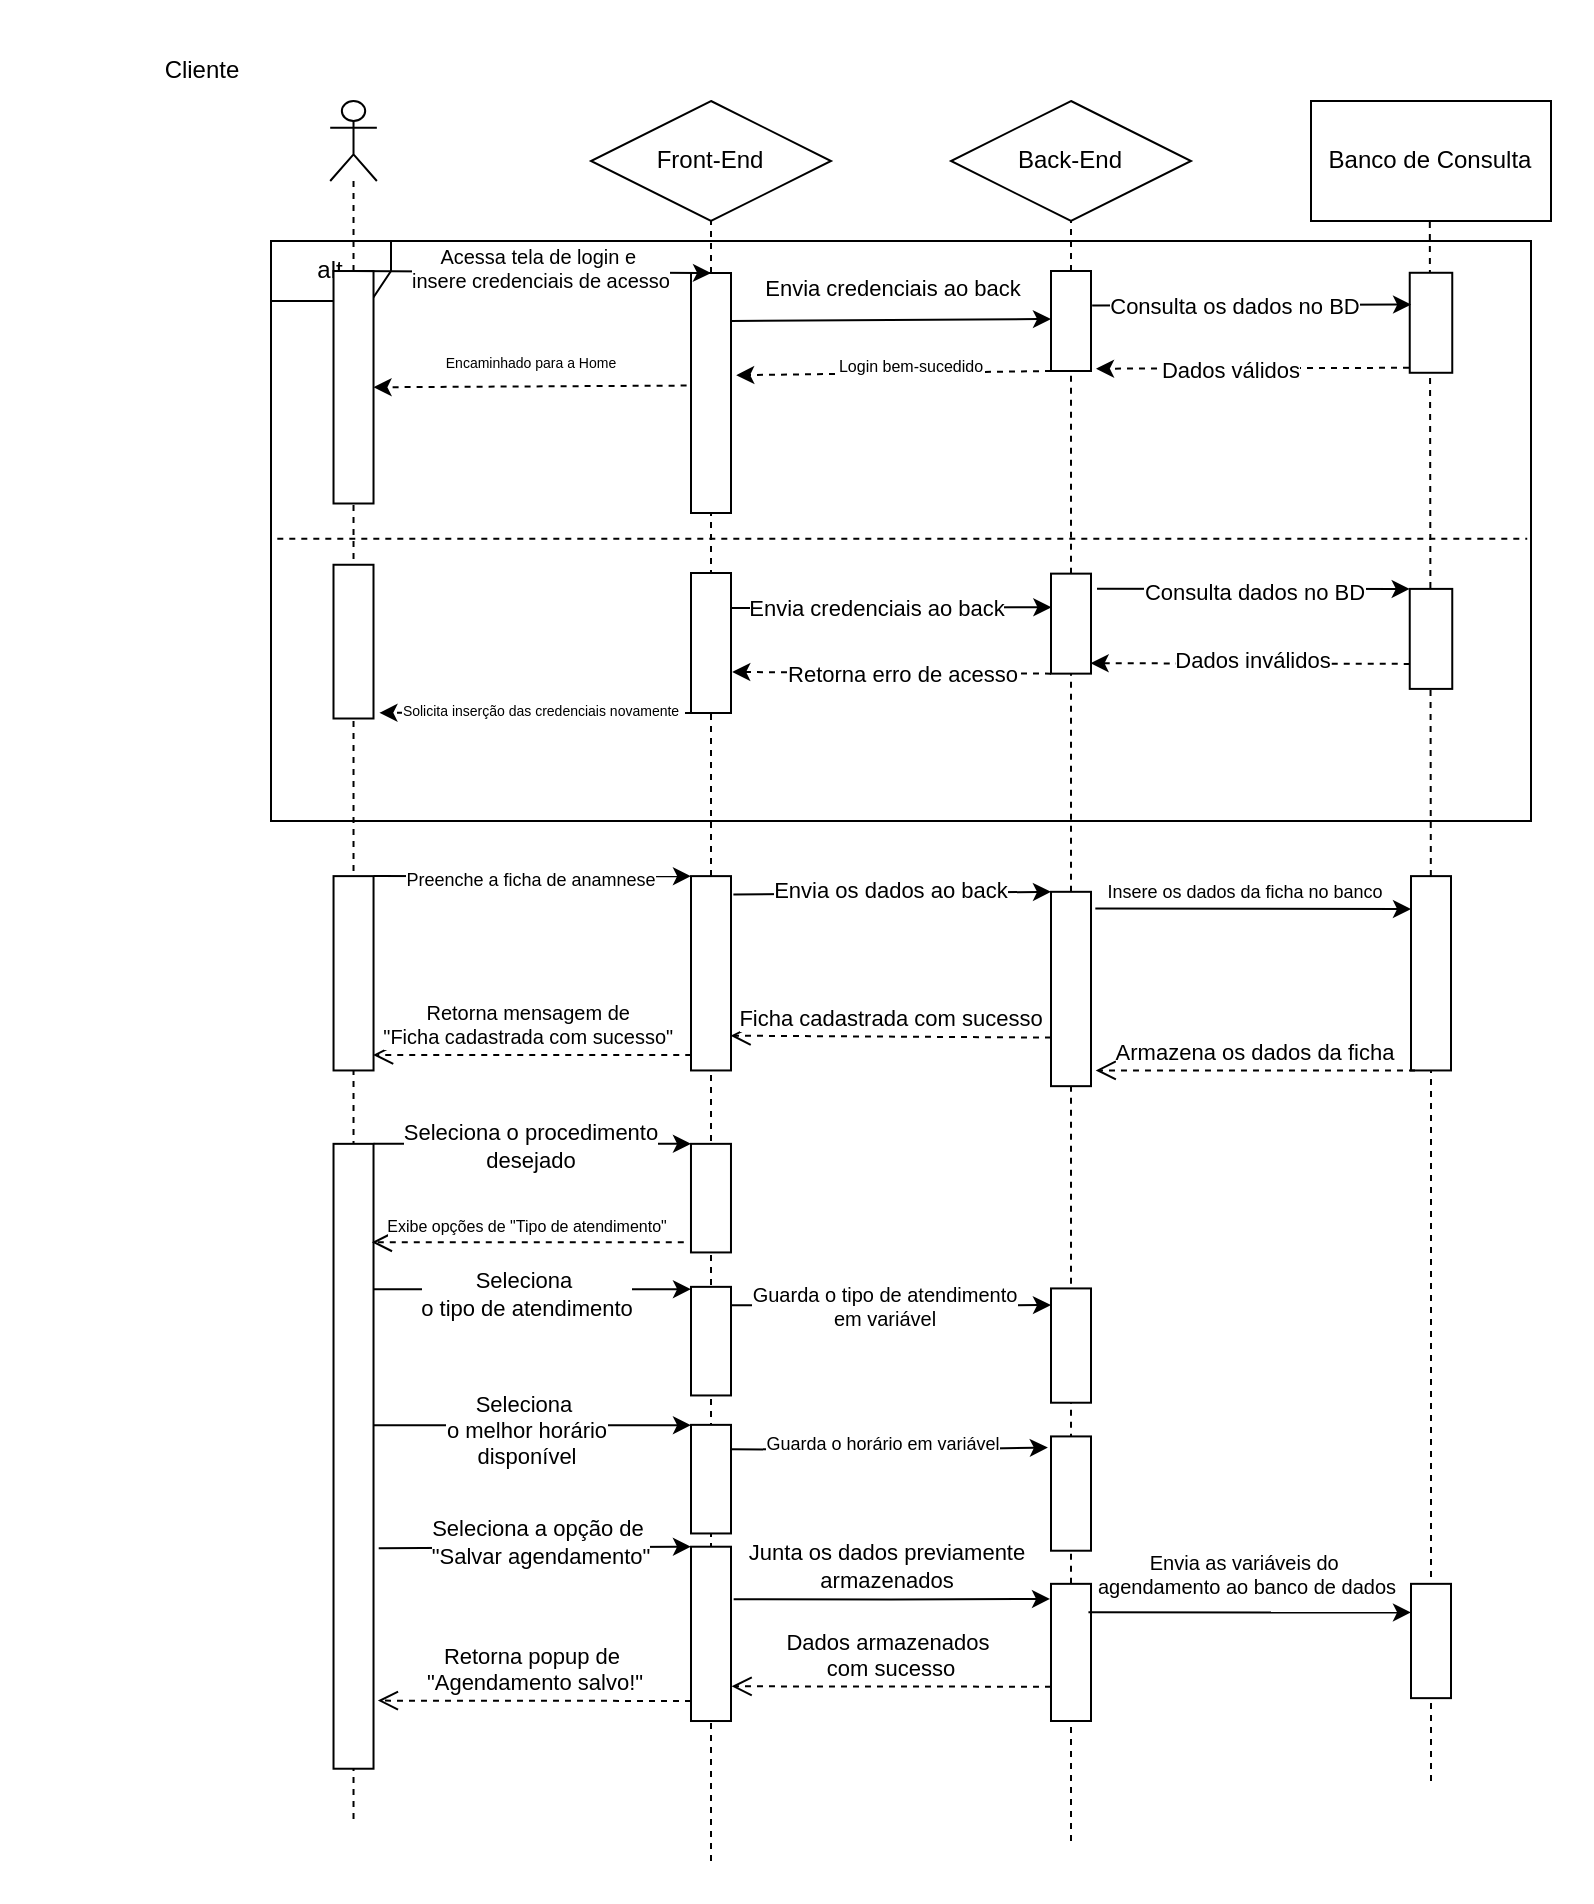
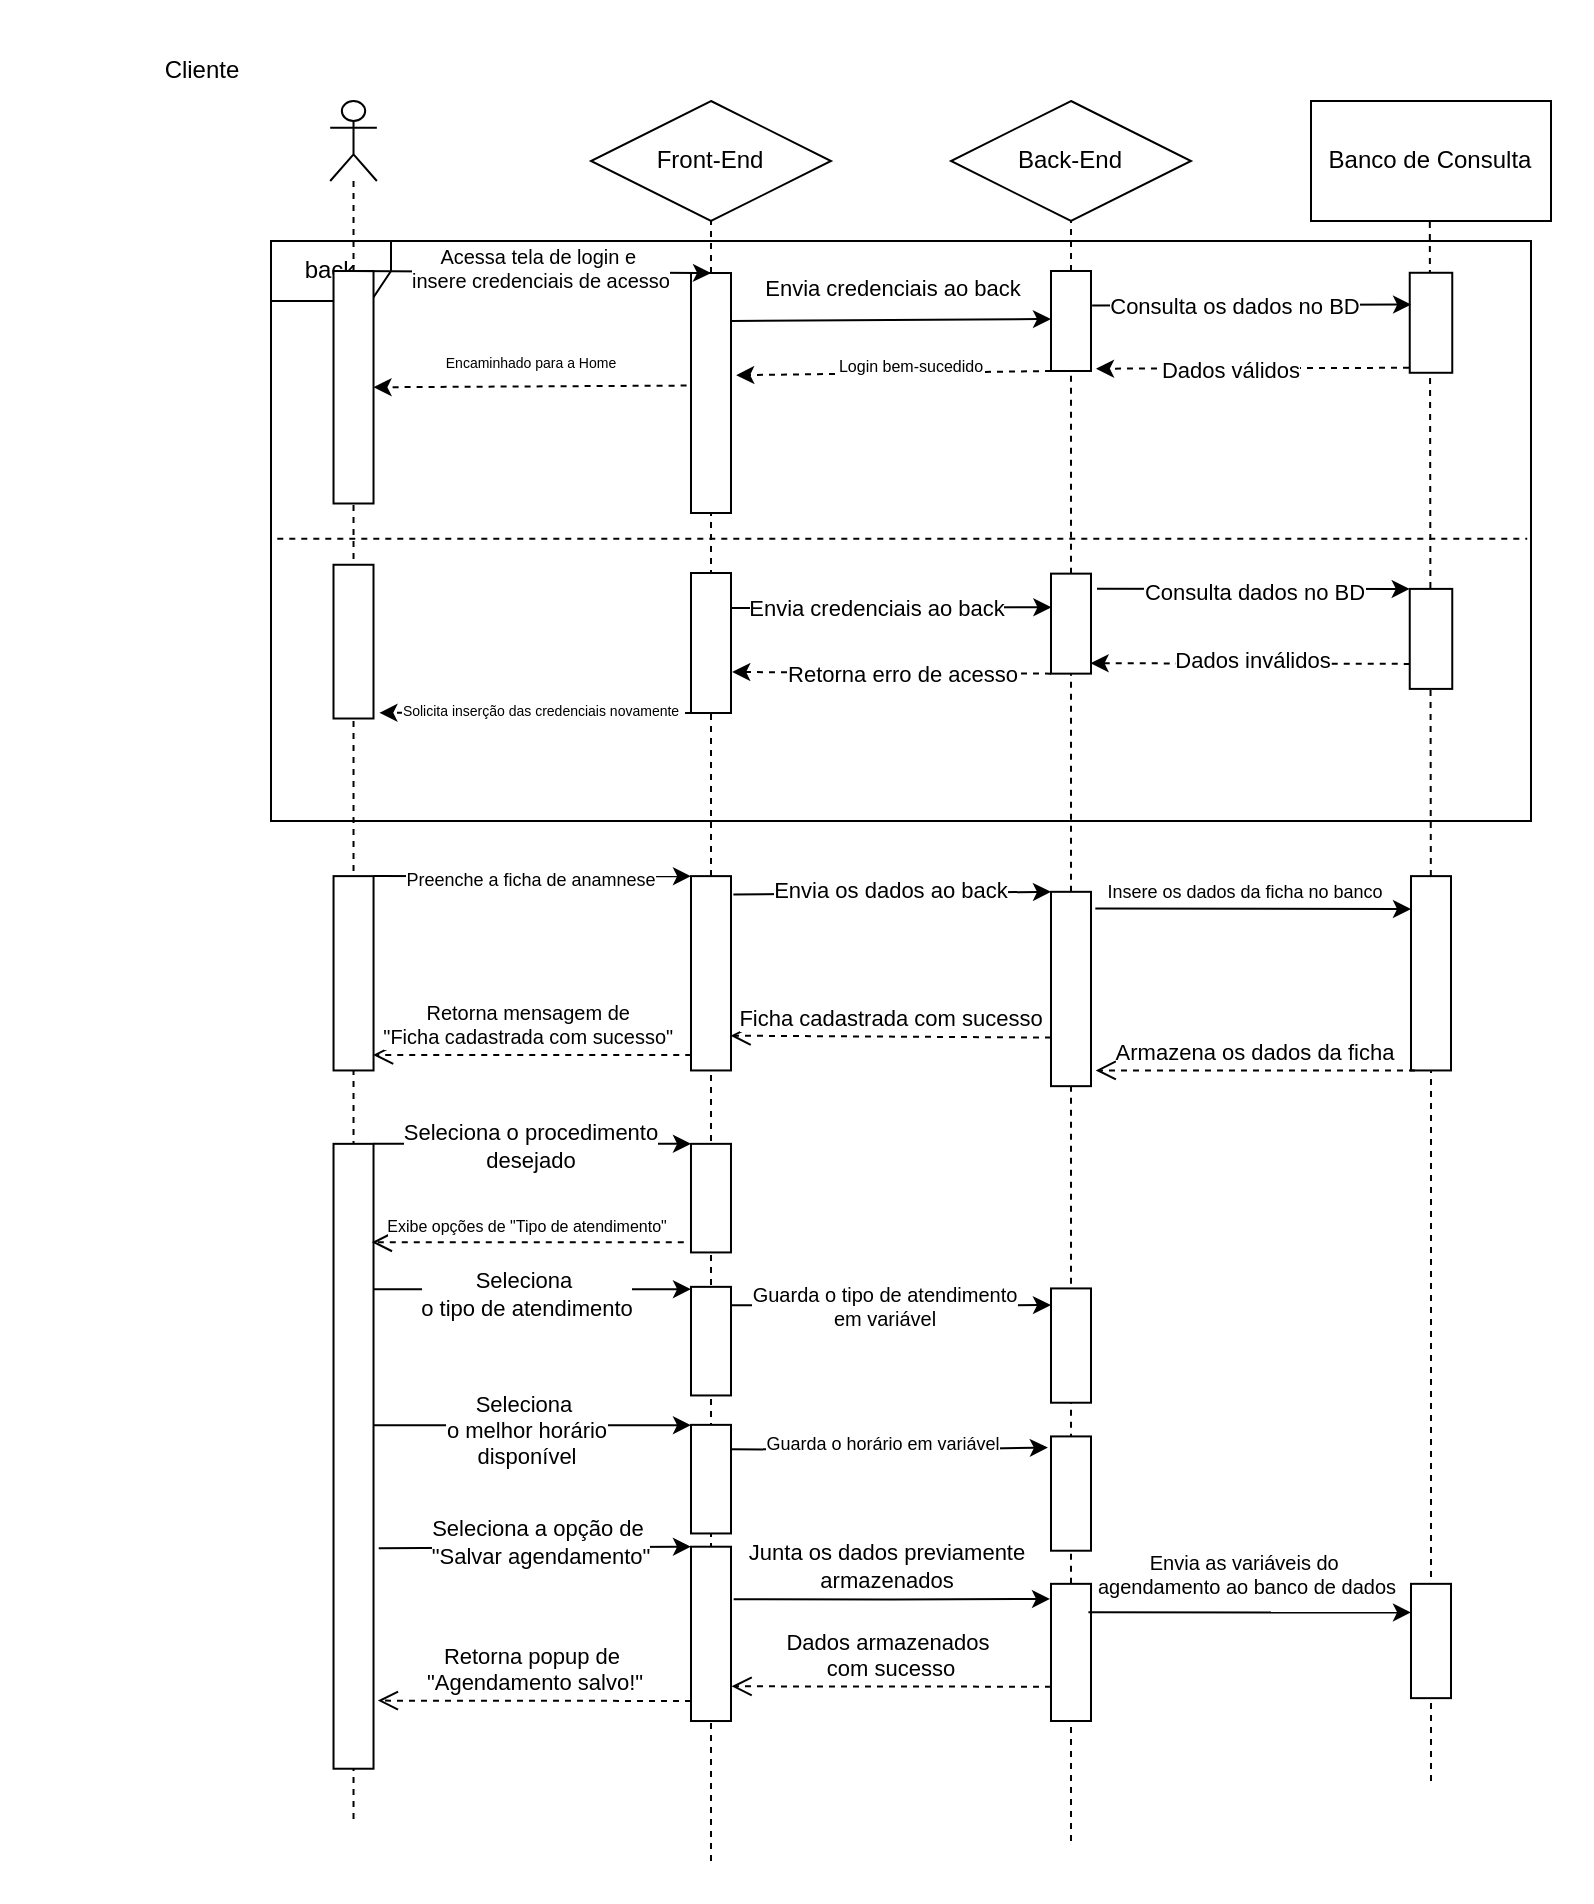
node "alt": label "alt" -> "back"
